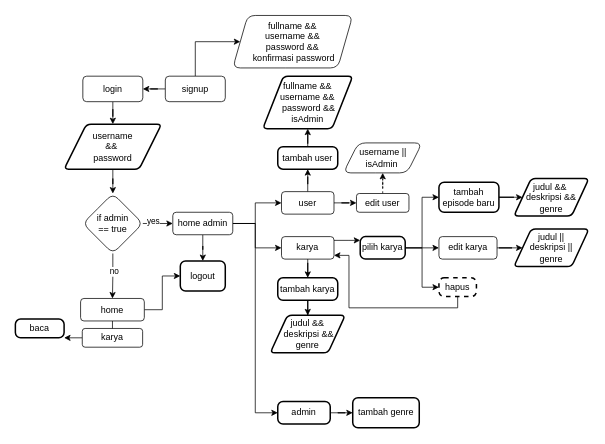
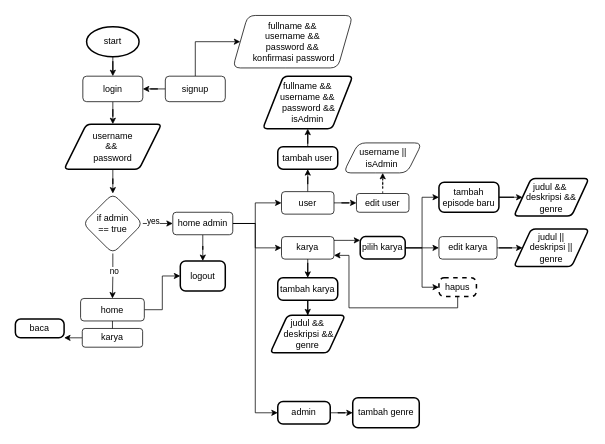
node "start": added
edge "start" -> "login": added
